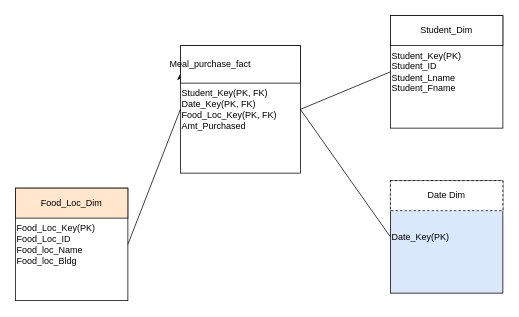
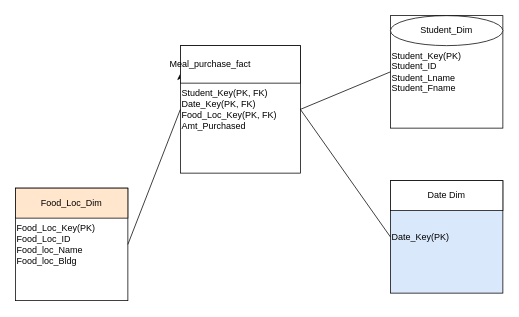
node "Student_Dim": shape rectangle -> ellipse
node "Date Dim": style dashed -> solid
